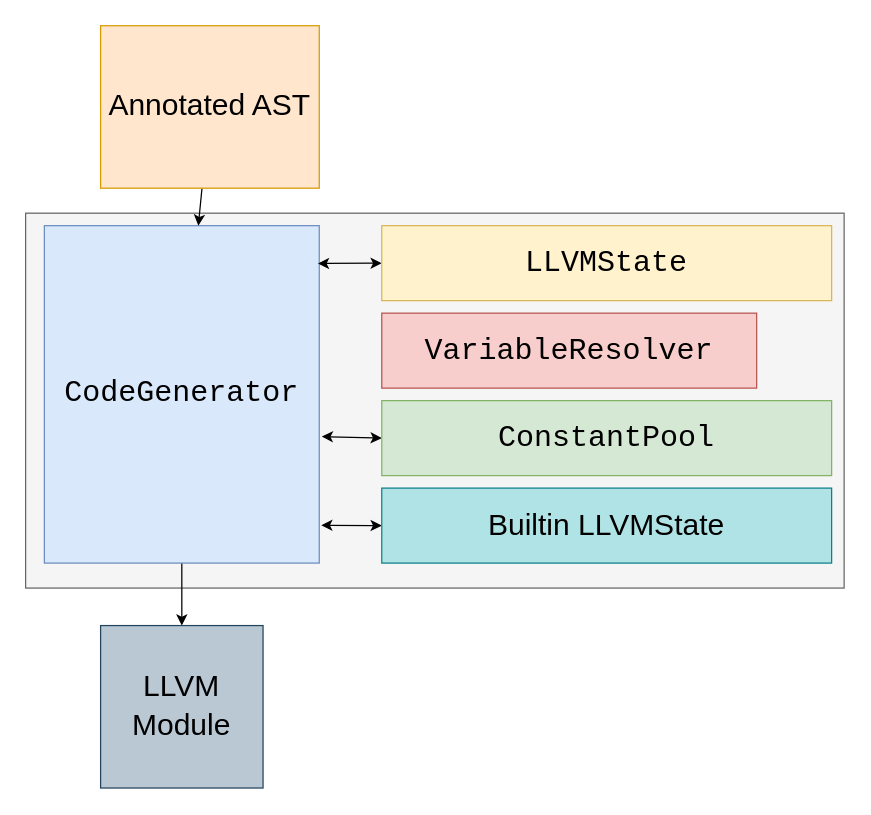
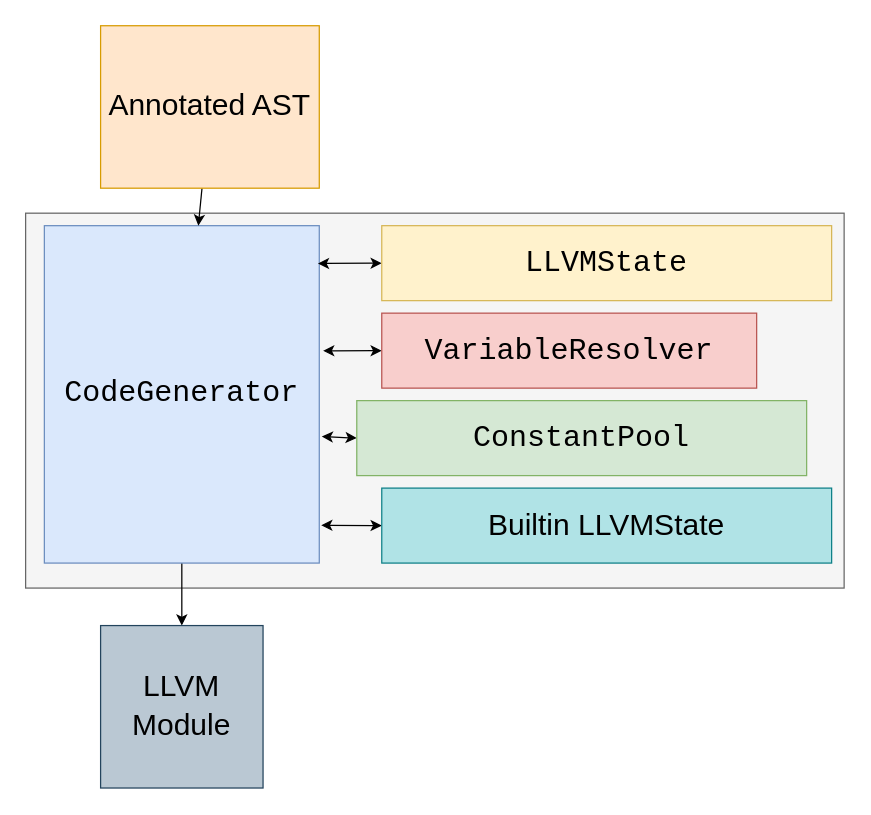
edge "VariableResolver" -- "CodeGenerator": added
node "ConstantPool": moved (607, 438) -> (582, 438)
